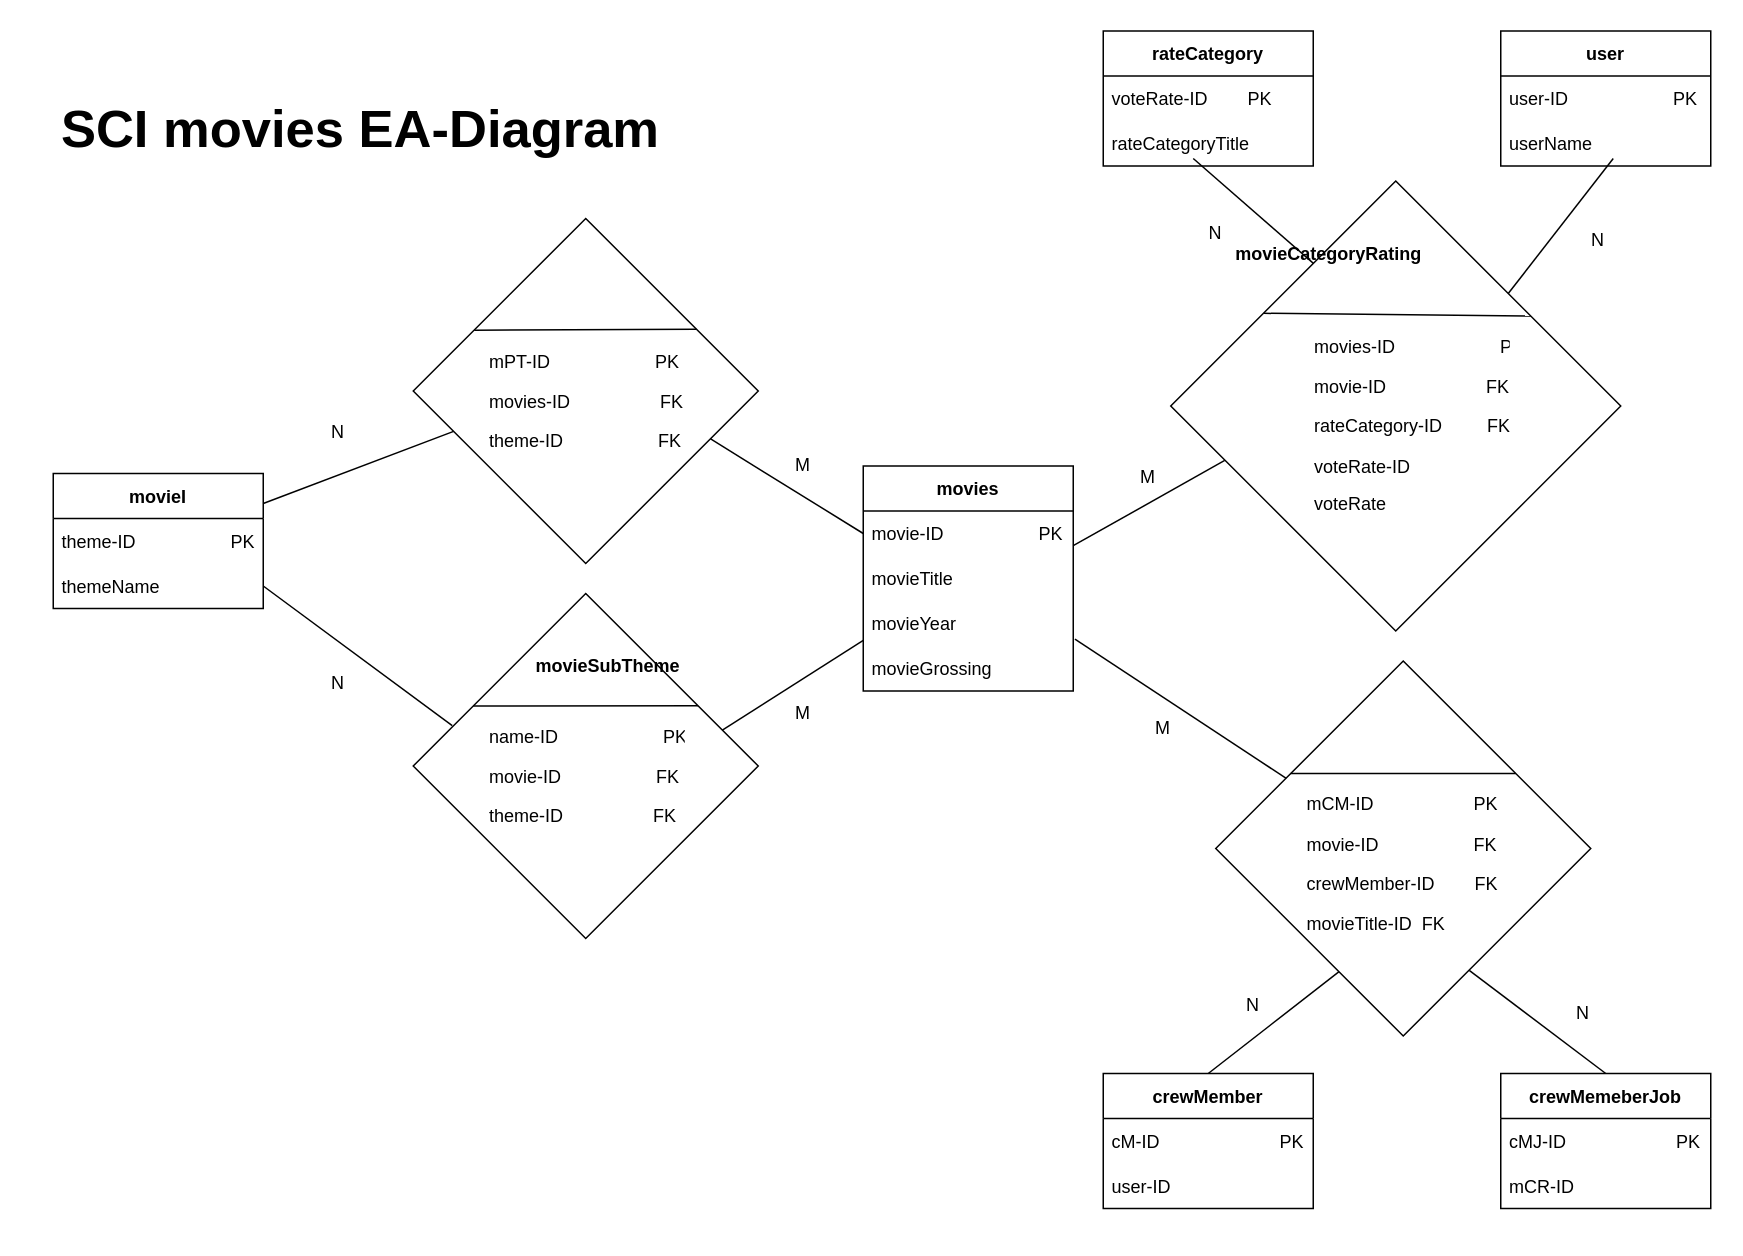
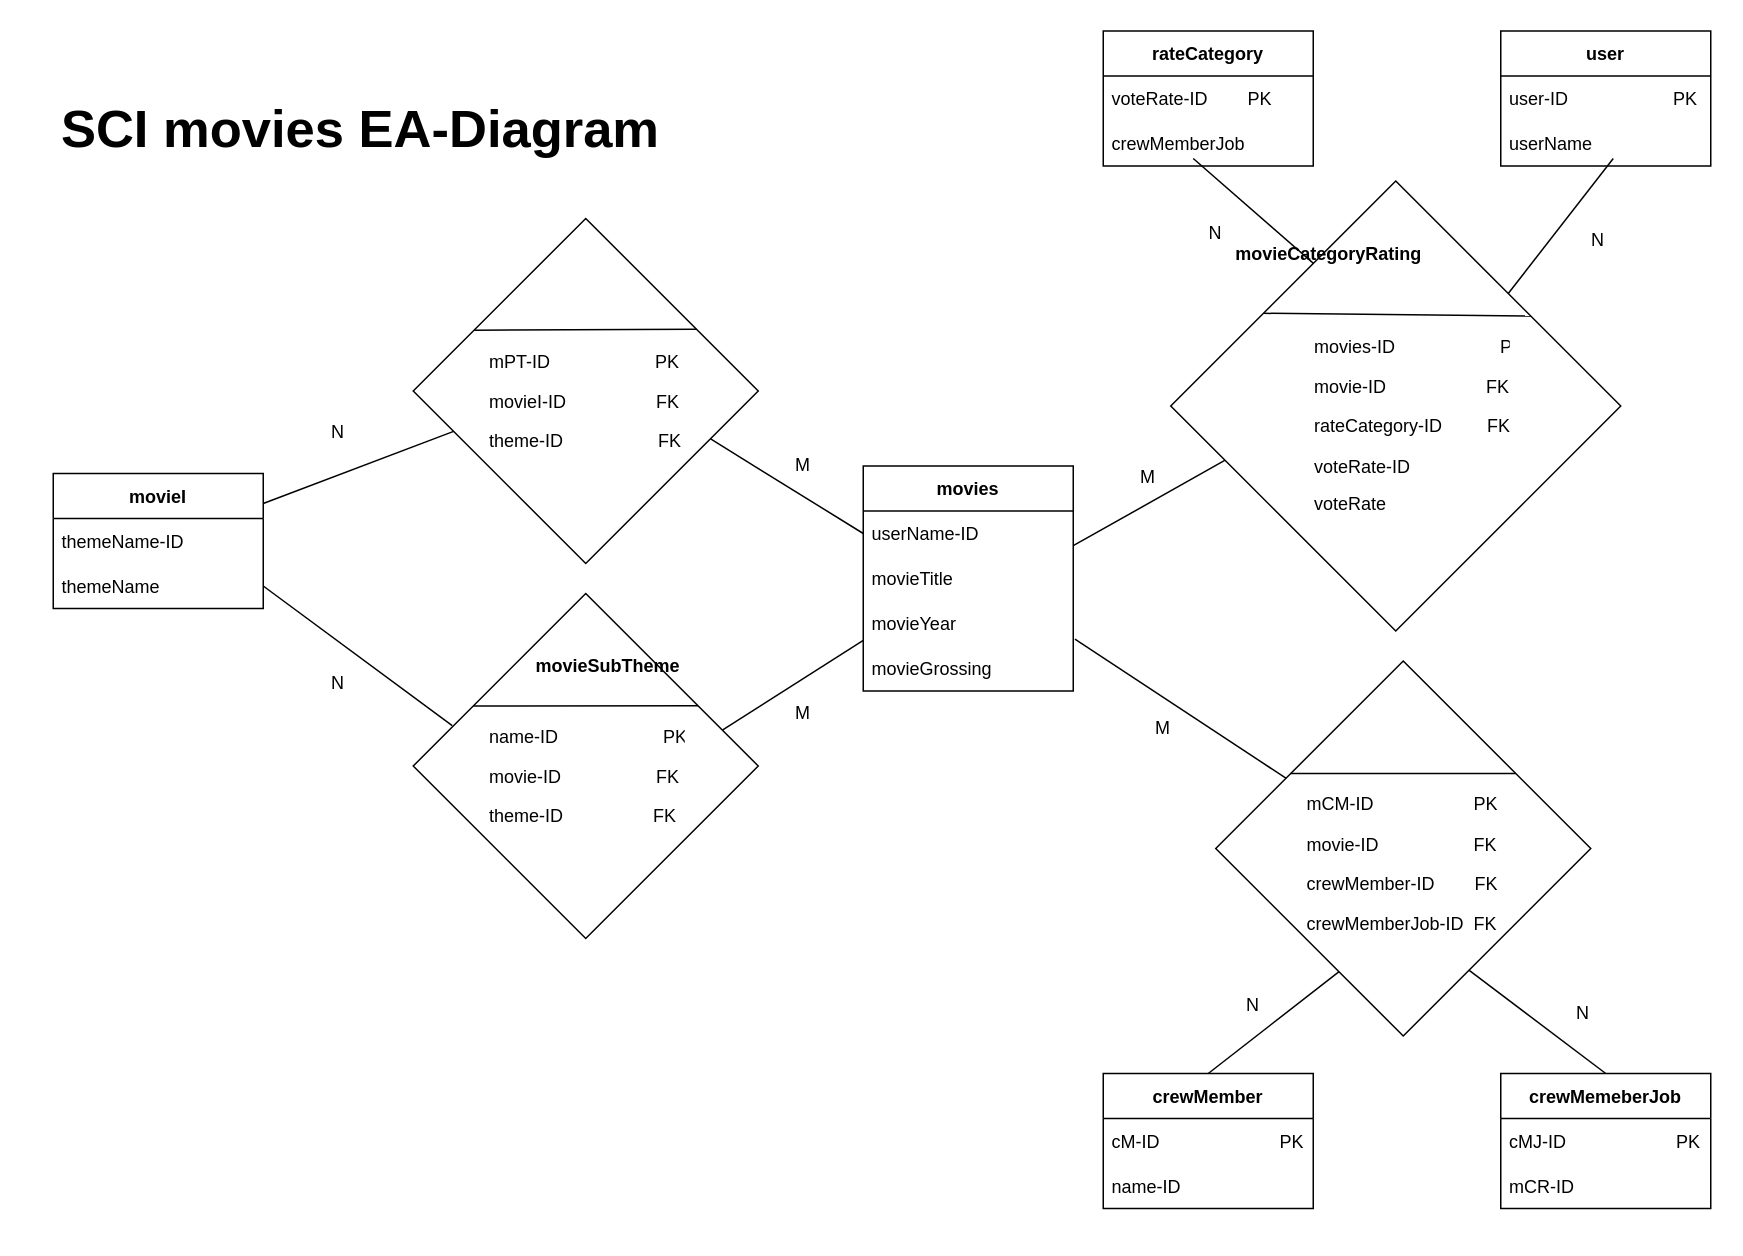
node "rateCategoryTitle": label "rateCategoryTitle" -> "crewMemberJob"
node "movies-ID FK": label "movies-ID FK" -> "movieI-ID FK"
node "movie-ID PK": label "movie-ID PK" -> "userName-ID PK"
node "theme-ID PK": label "theme-ID PK" -> "themeName-ID PK"
node "movieTitle-ID FK": label "movieTitle-ID FK" -> "crewMemberJob-ID FK"
node "user-ID": label "user-ID" -> "name-ID"
